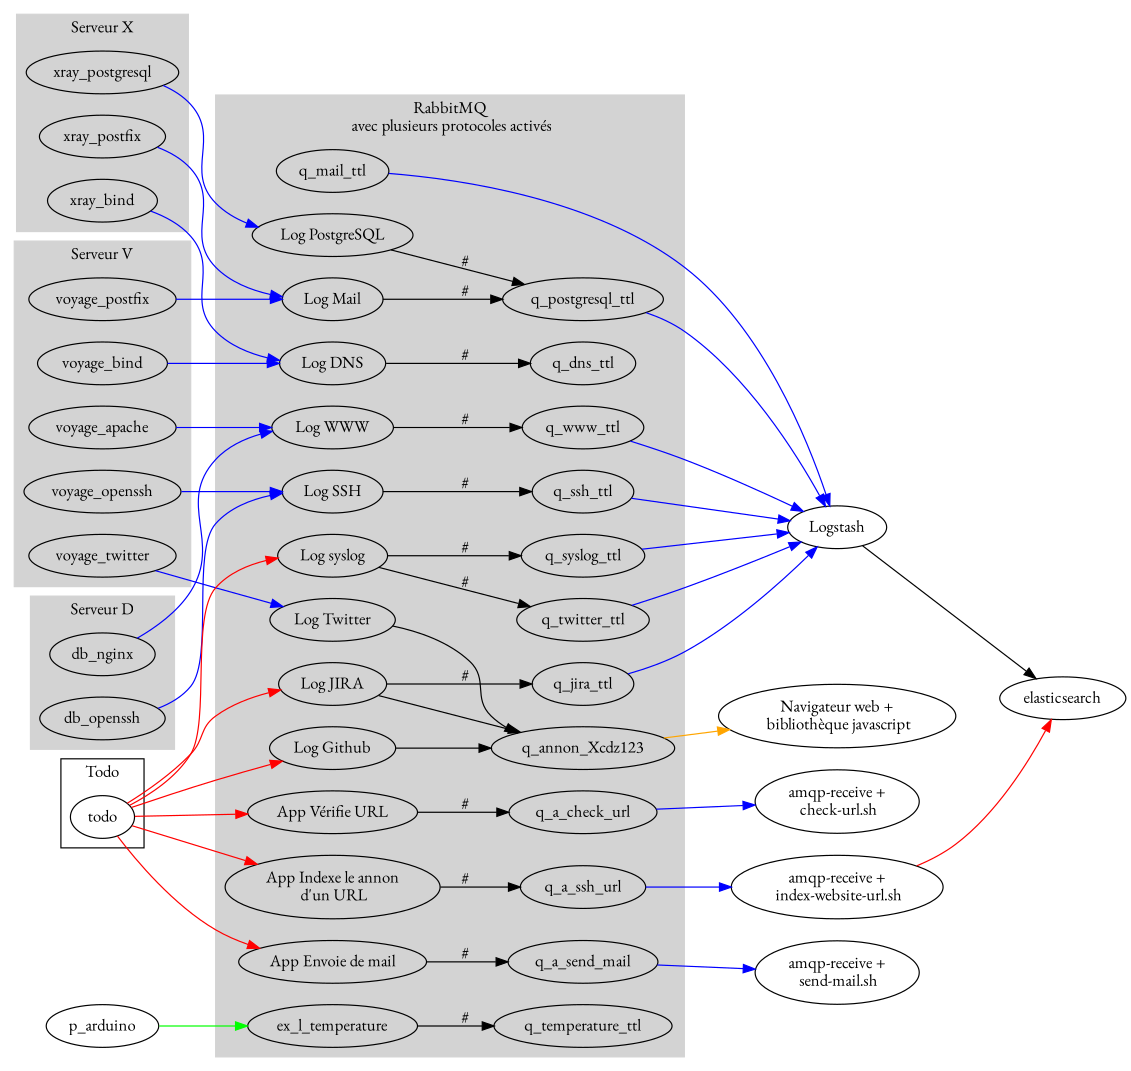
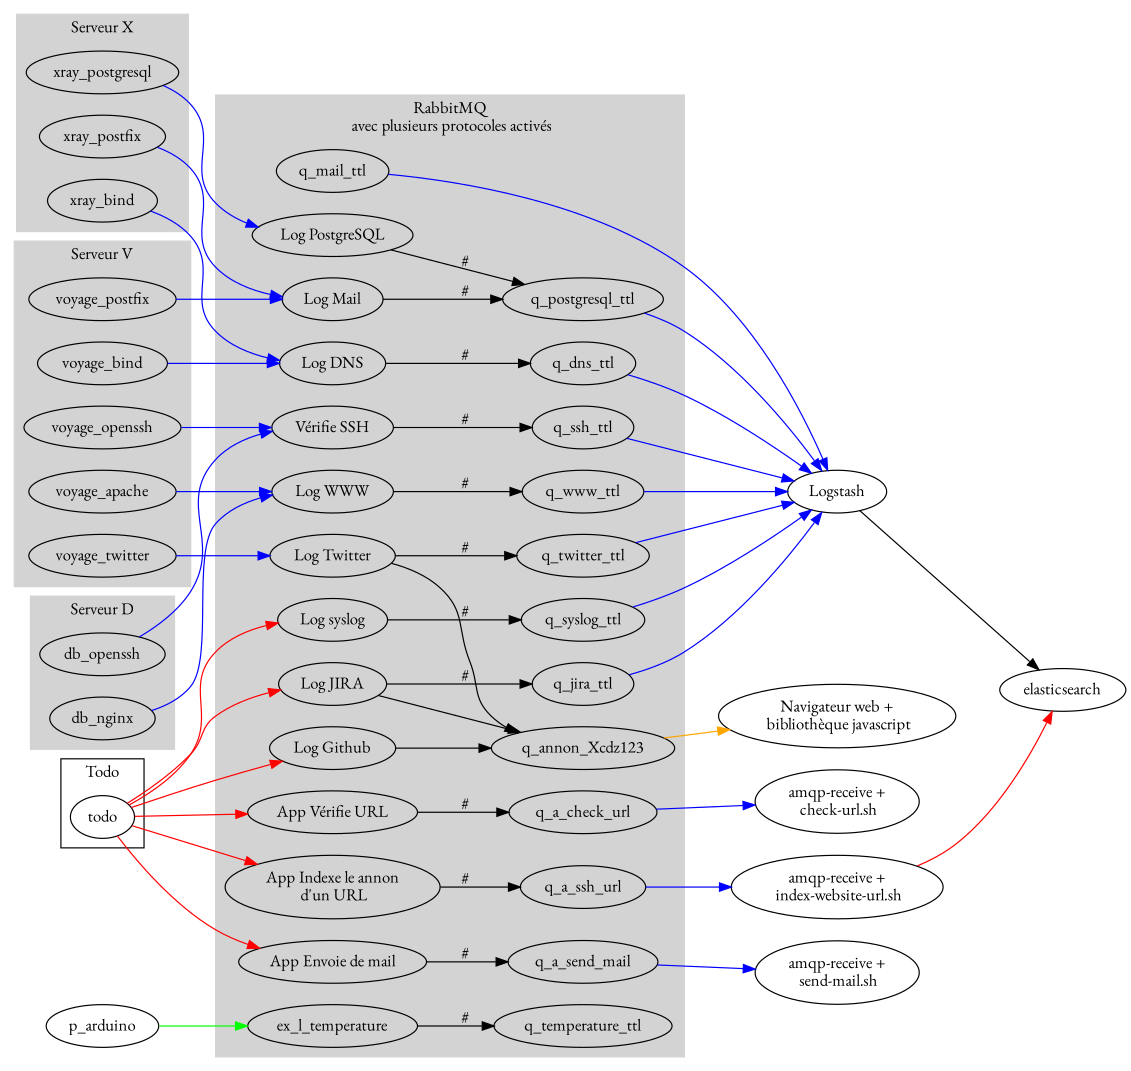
edge "q_dns_ttl" -> "Logstash": added
node "Log SSH": label "Log SSH" -> "Vérifie SSH"
edge "Log syslog" -> "q_twitter_ttl": now "Log Twitter" -> "q_twitter_ttl"
